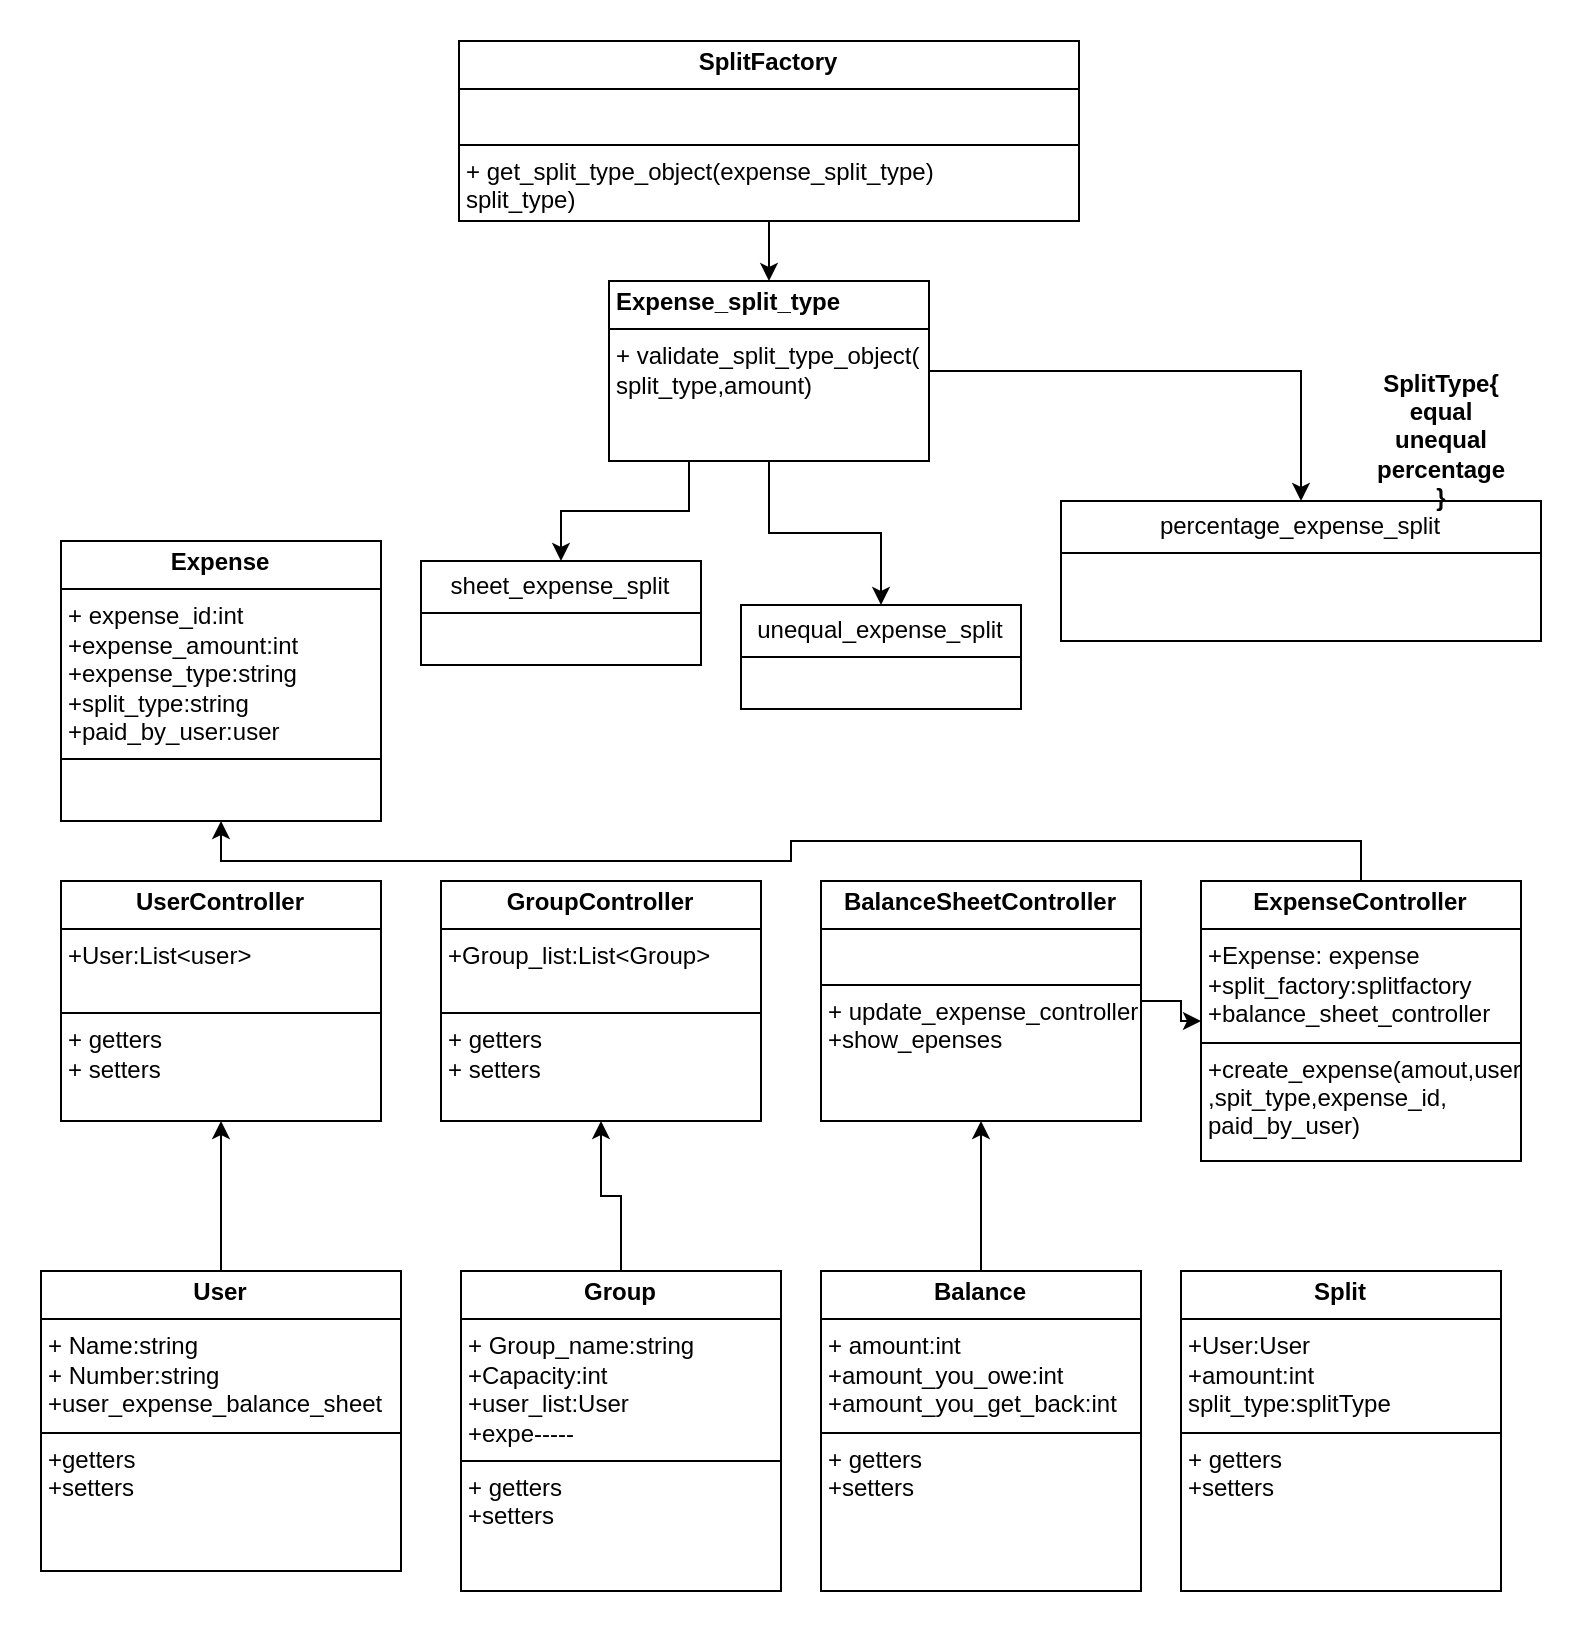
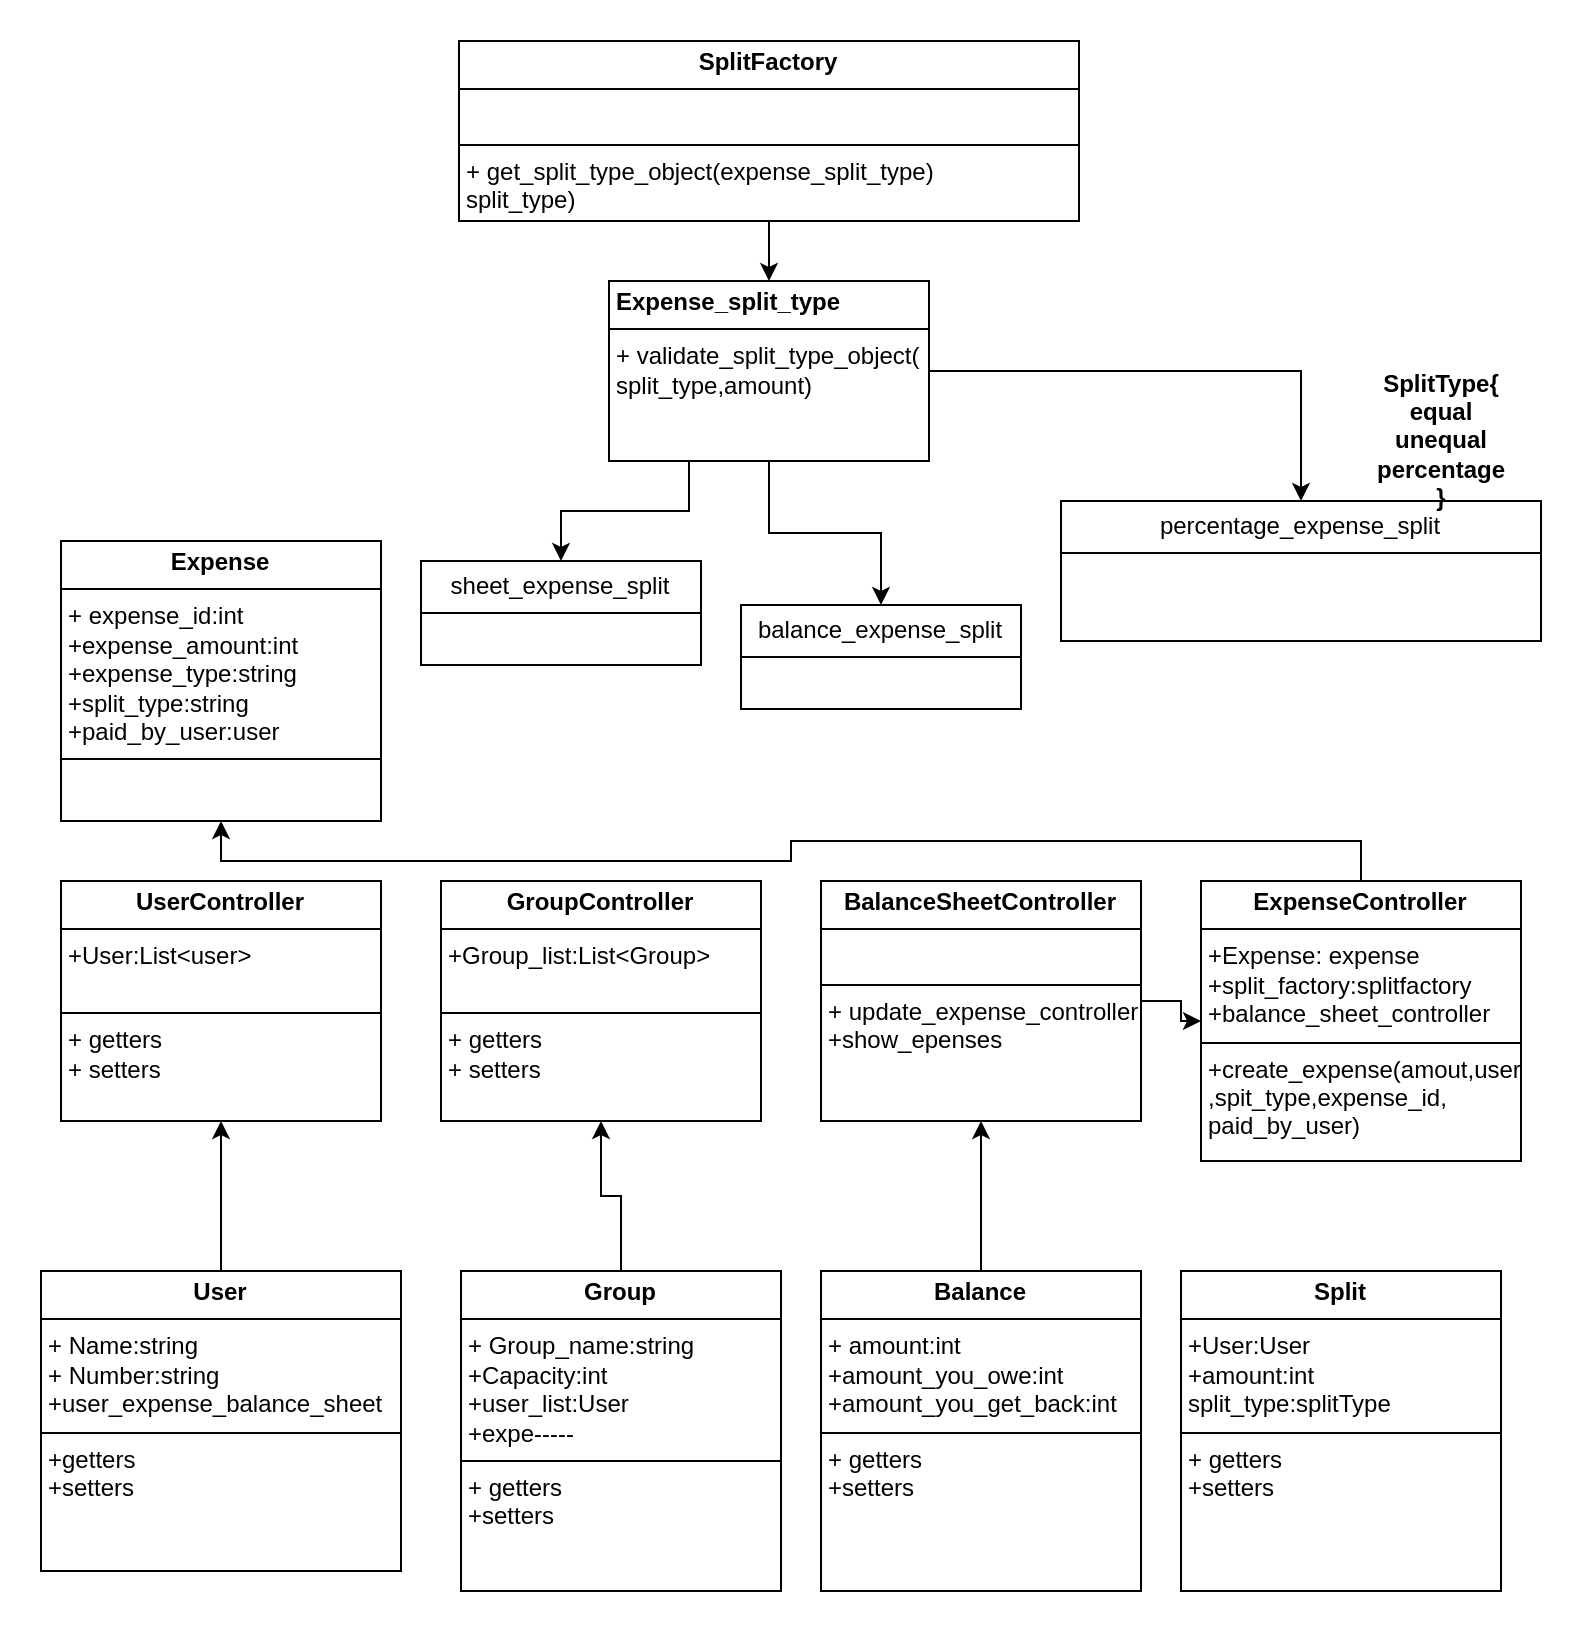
node "unequal_expense_split": label "unequal_expense_split" -> "balance_expense_split"
